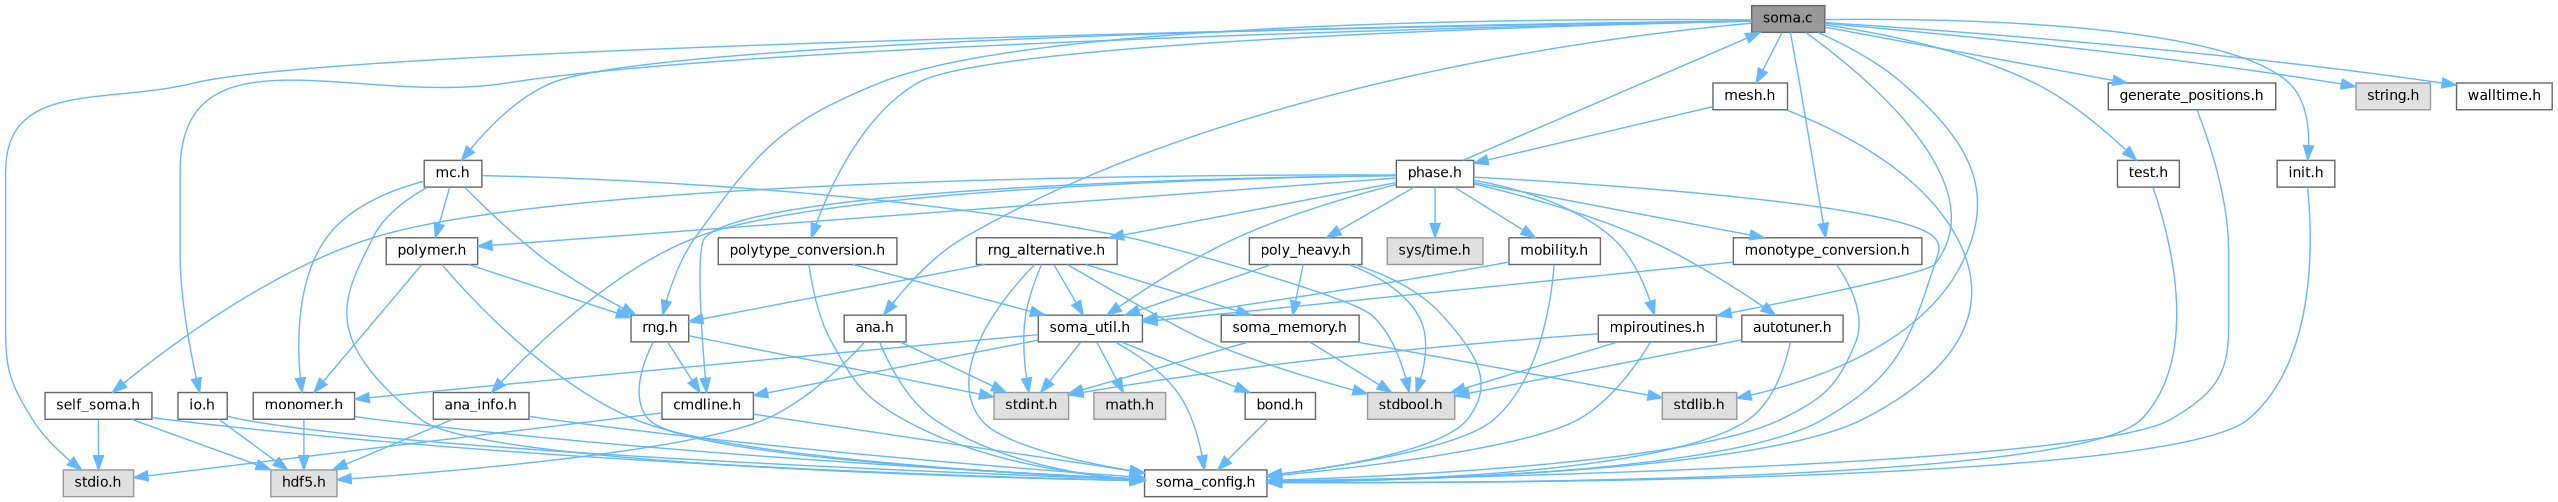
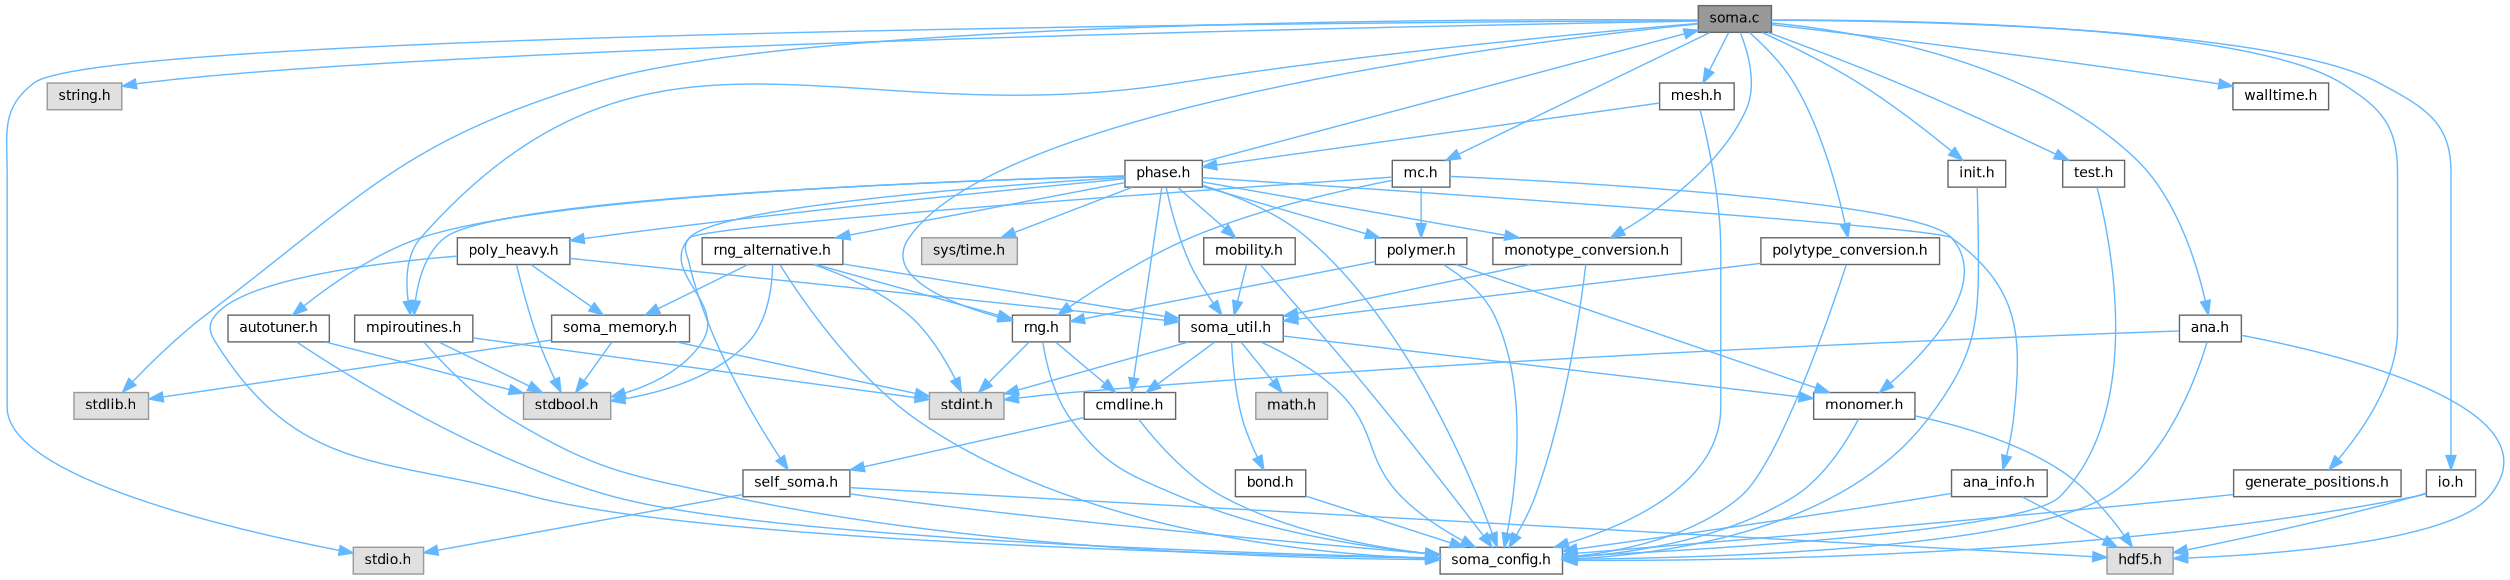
edge "mc.h" -> "soma_config.h": removed
edge "cmdline.h" -> "stdio.h": now "cmdline.h" -> "self_soma.h"
